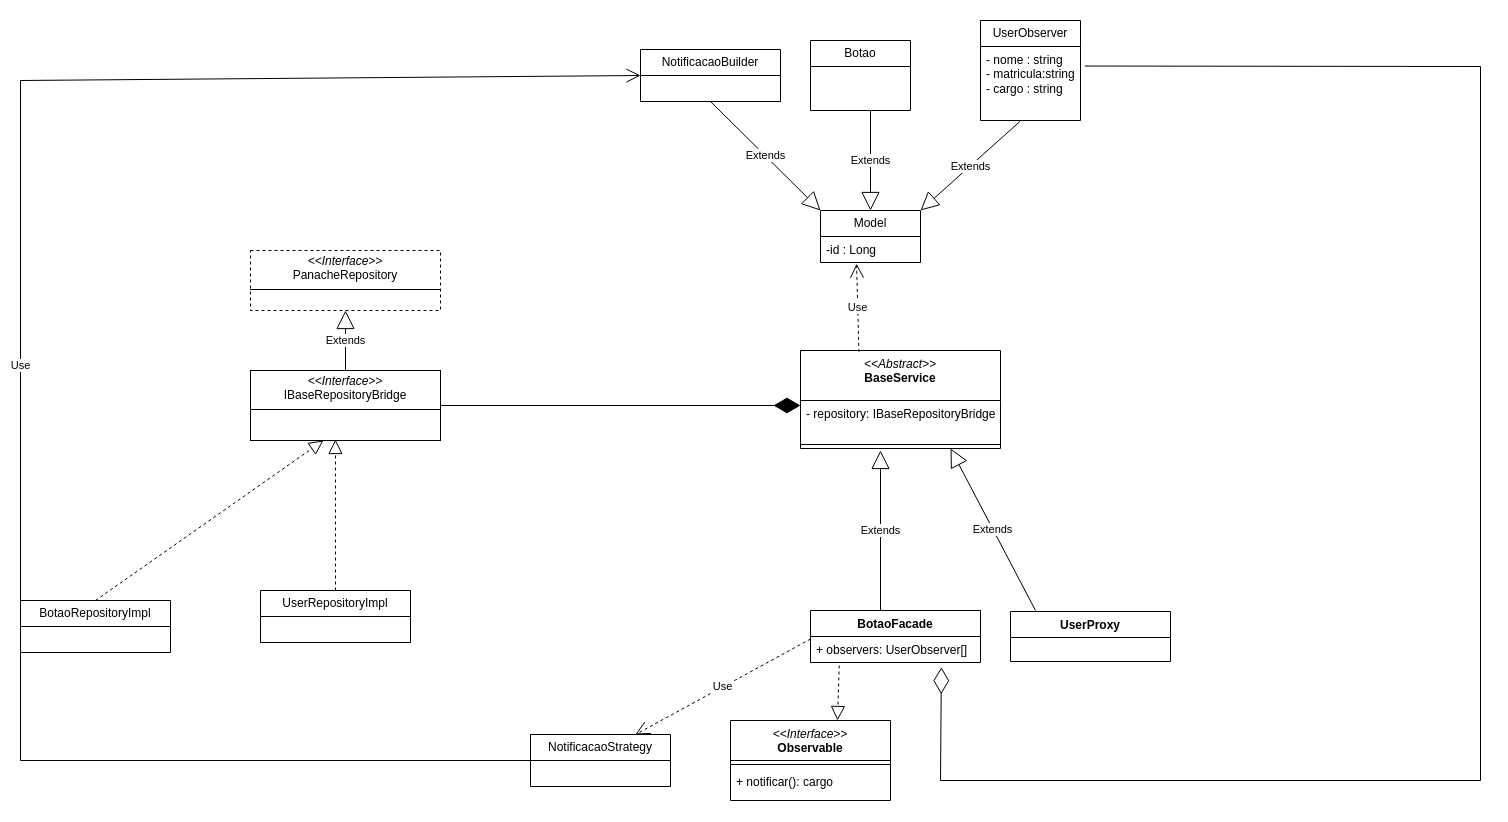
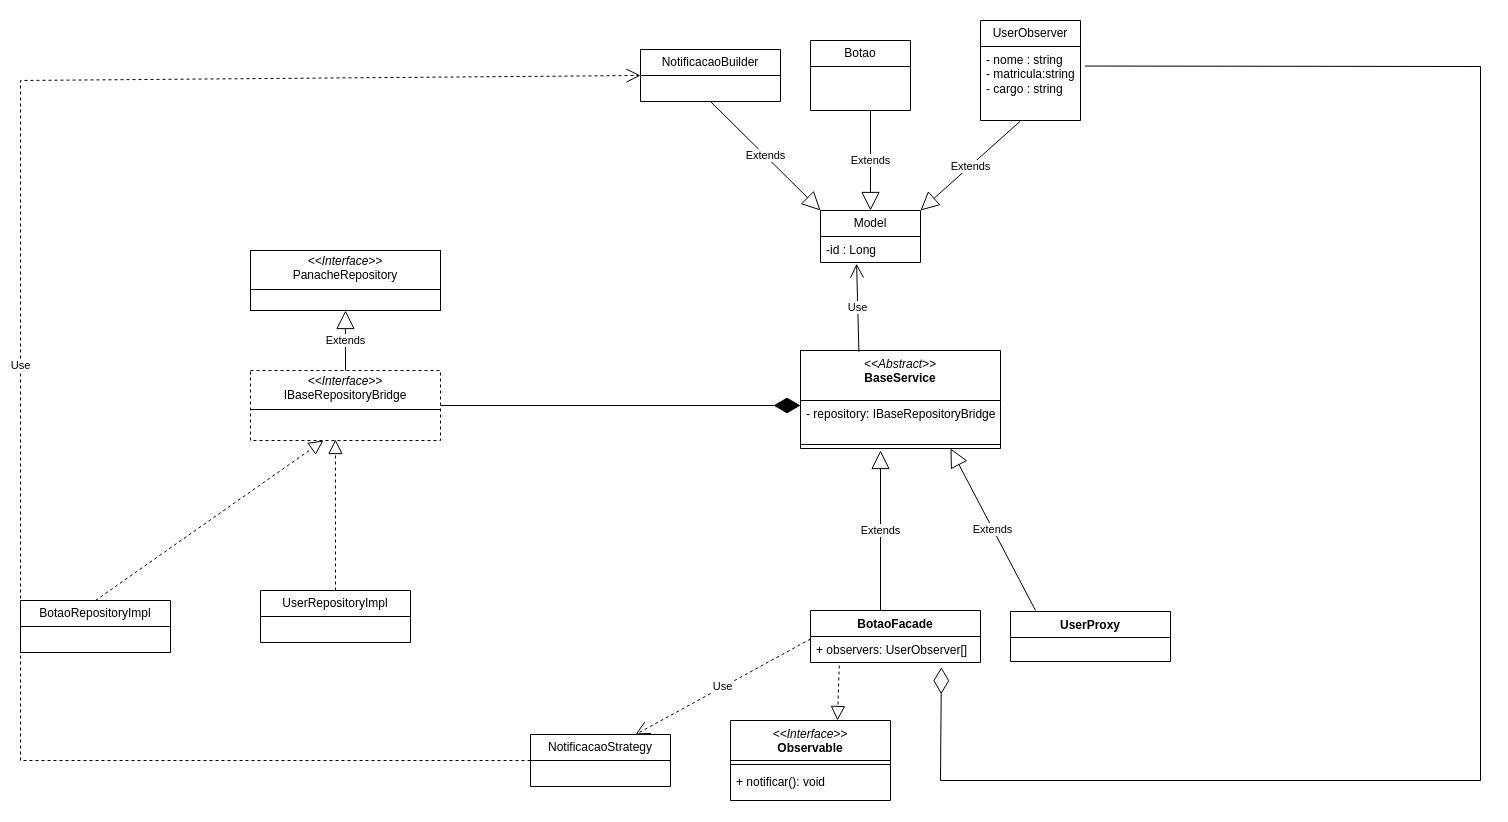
edge "NotificacaoStrategy" -> "NotificacaoBuilder": style solid -> dashed
node "<<Interface>> PanacheRepository": style dashed -> solid
edge "<<Abstract>> BaseService" -> "-id : Long": style dashed -> solid
node "<<Interface>> IBaseRepositoryBridge": style solid -> dashed
node "+ notificar(): cargo": label "+ notificar(): cargo" -> "+ notificar(): void"
